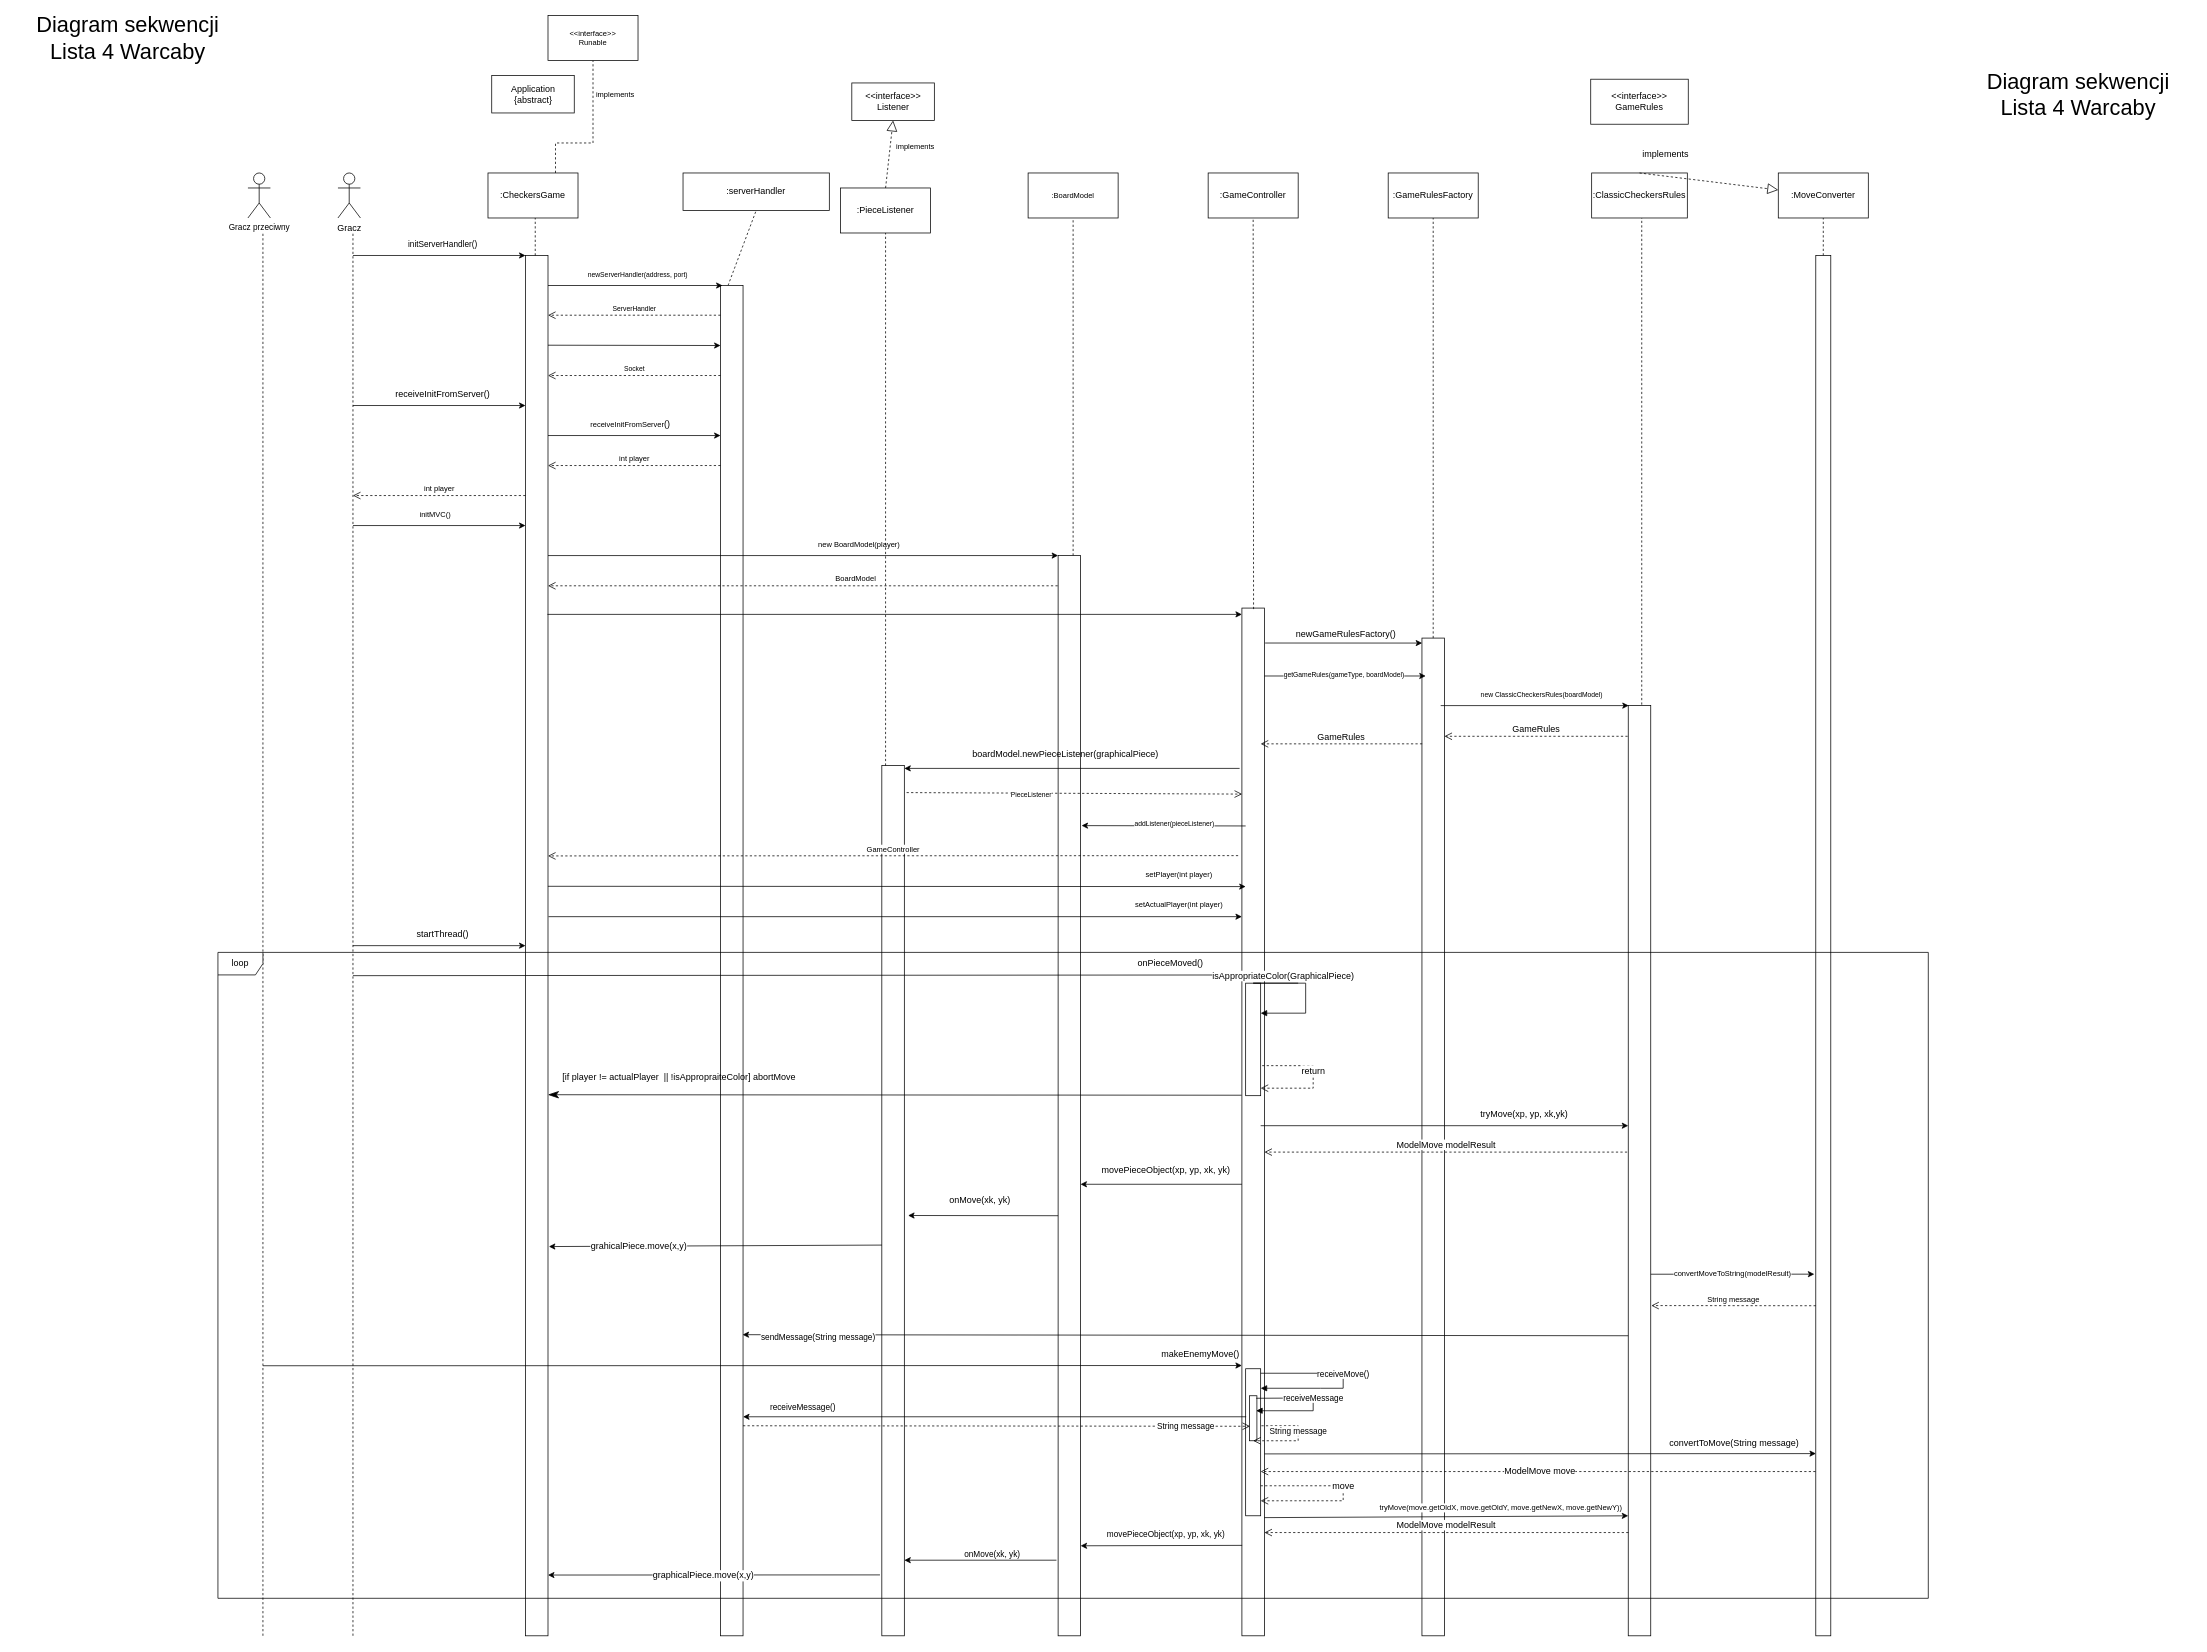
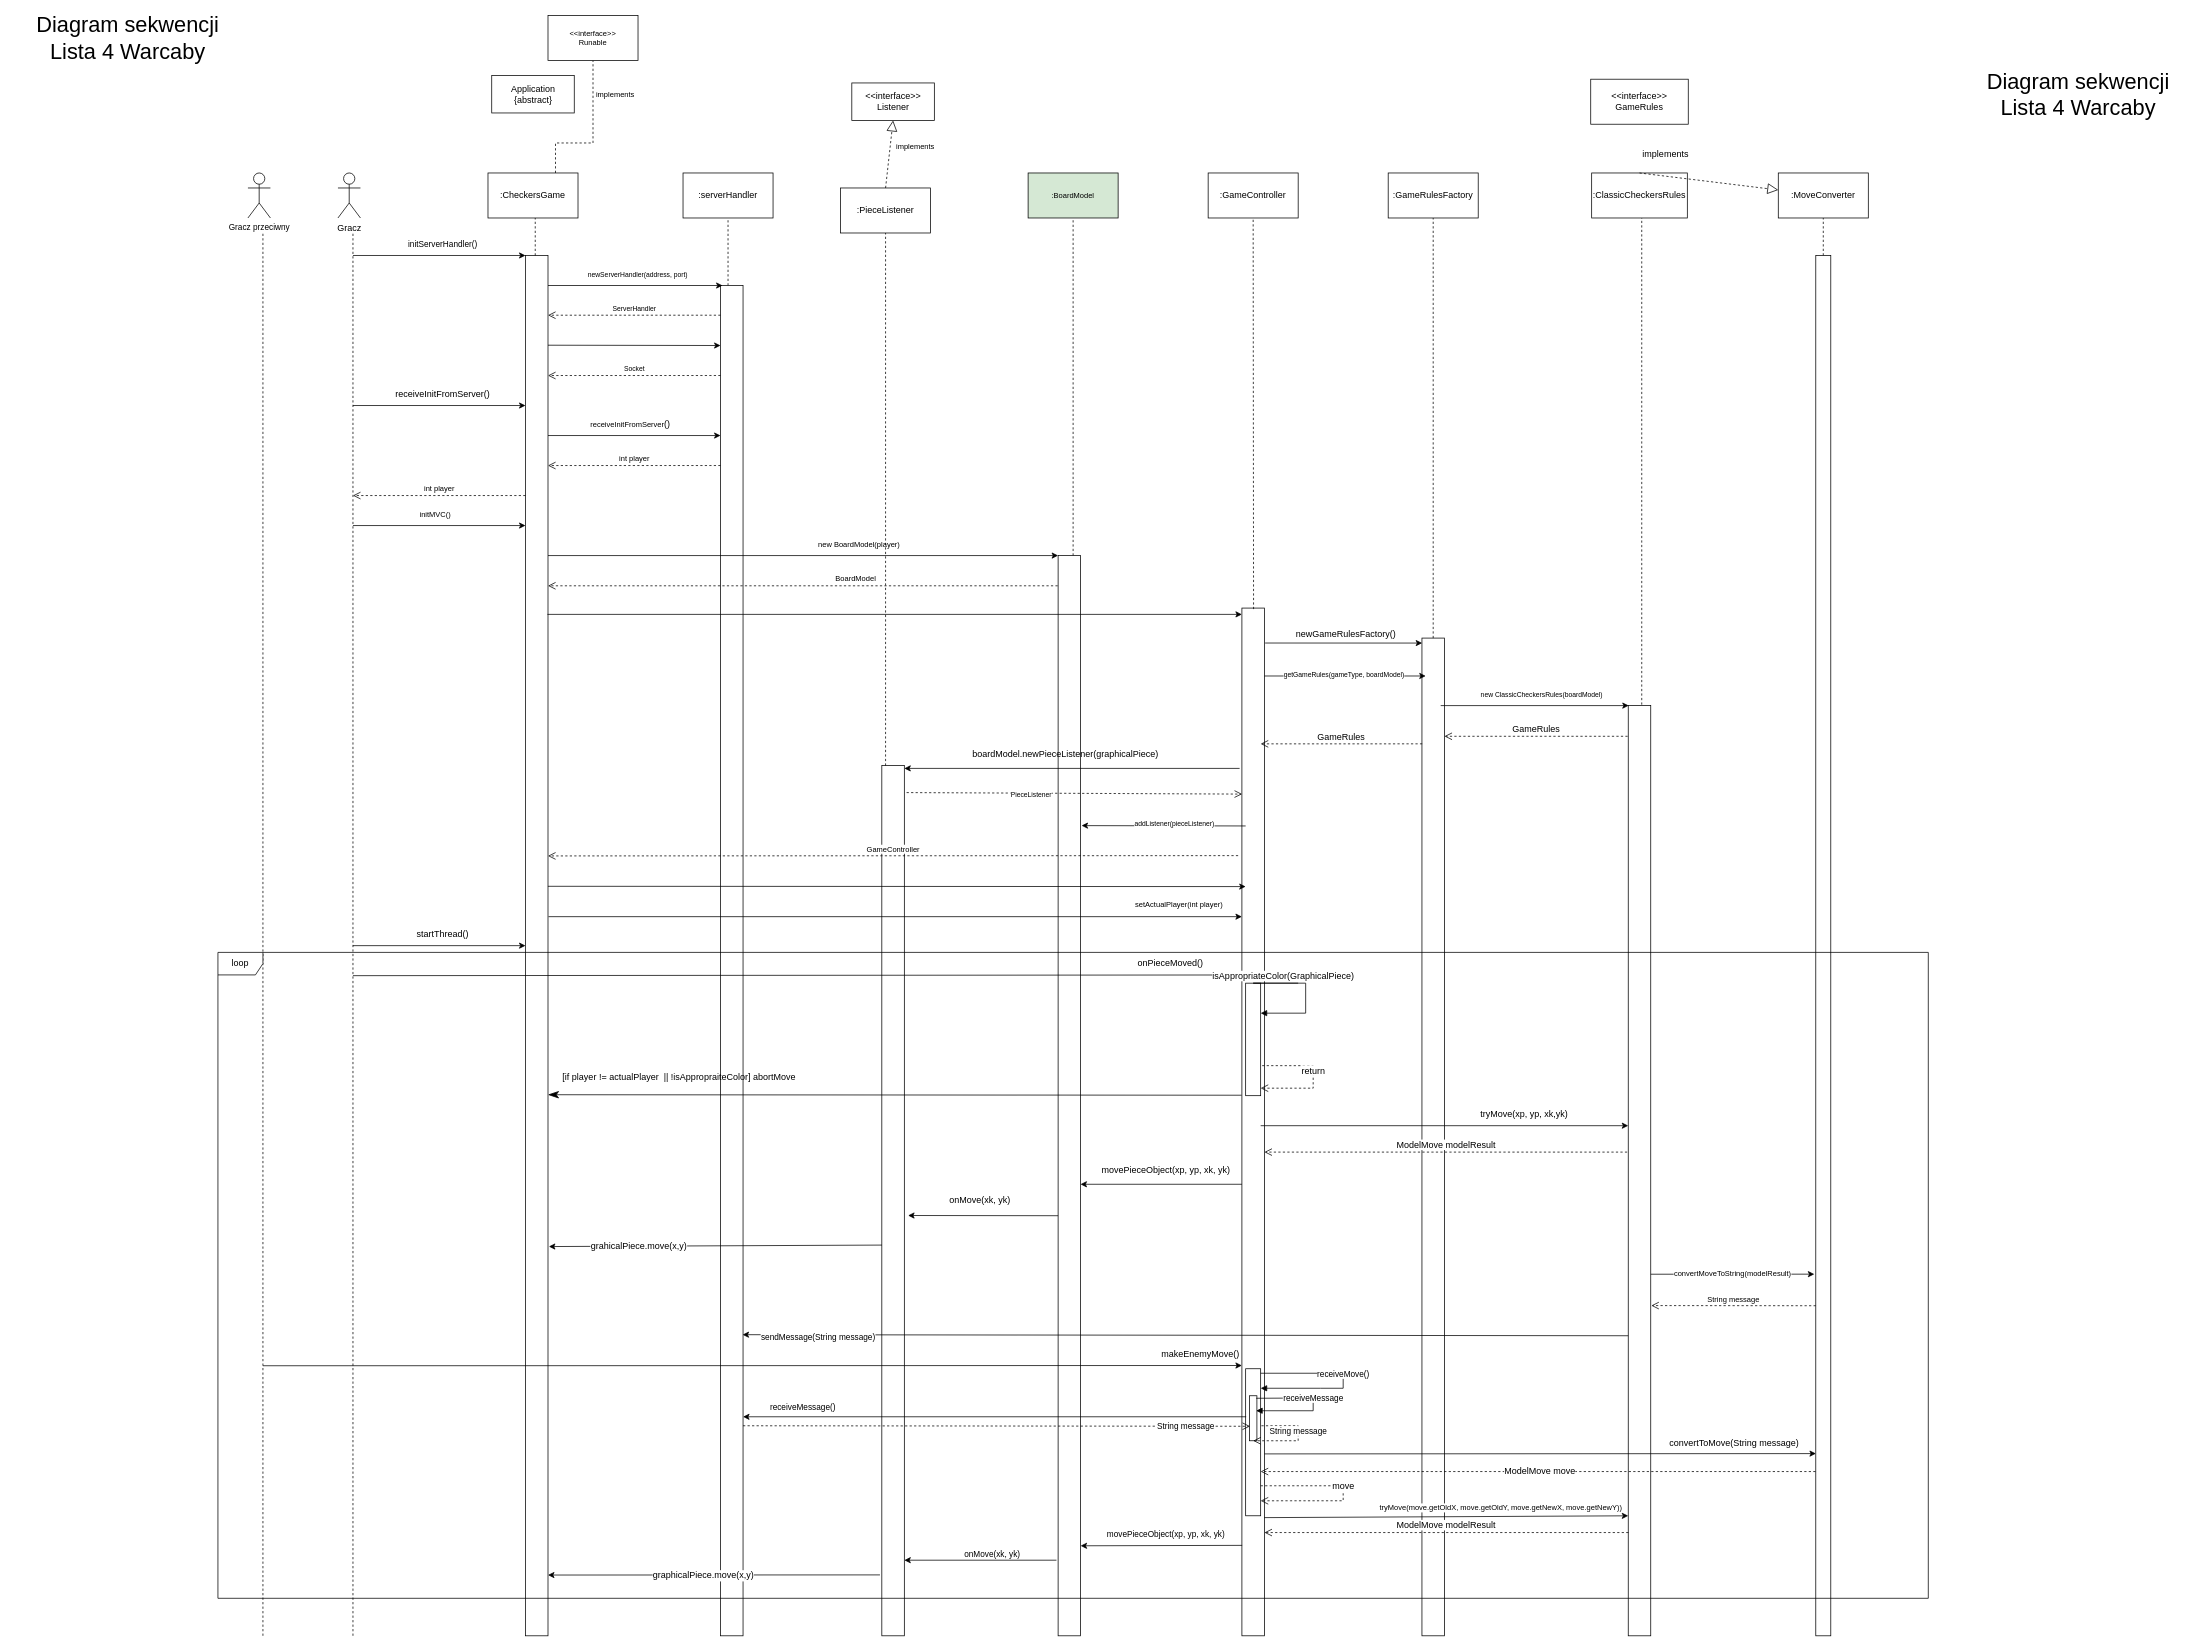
node ":serverHandler": size 146x38 -> 90x45
node ":BoardModel": fillcolor #ffffff -> #d5e8d4
node "setPlayer(int player)": removed
